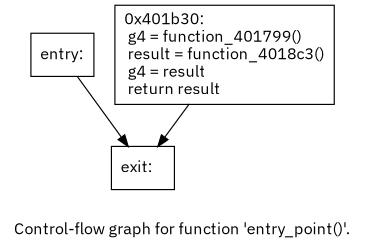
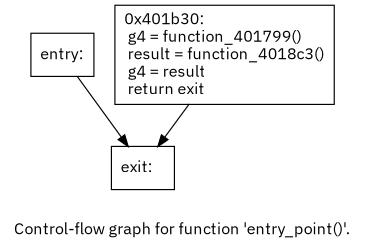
node "0x401b30:": text "return result" -> "return exit"
